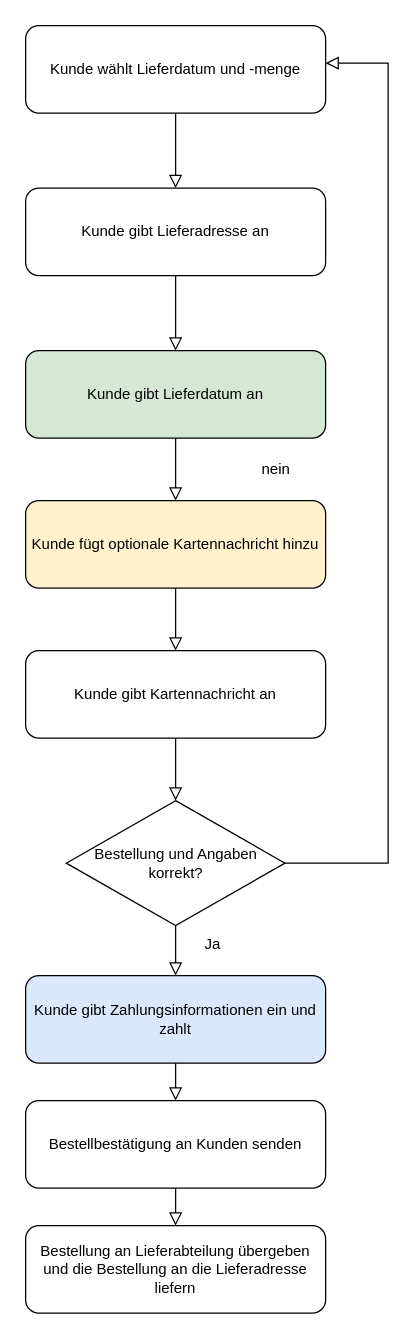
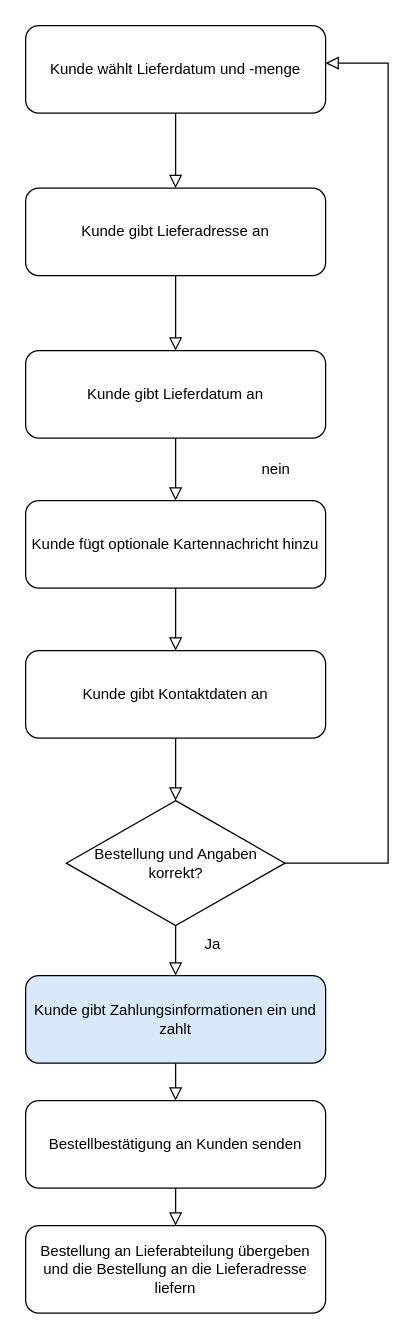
node "Kunde gibt Lieferdatum an": fillcolor #d5e8d4 -> #ffffff
node "Kunde fügt optionale Kartennachricht hinzu": fillcolor #fff2cc -> #ffffff
node "Kunde gibt Kartennachricht an": label "Kunde gibt Kartennachricht an" -> "Kunde gibt Kontaktdaten an"
